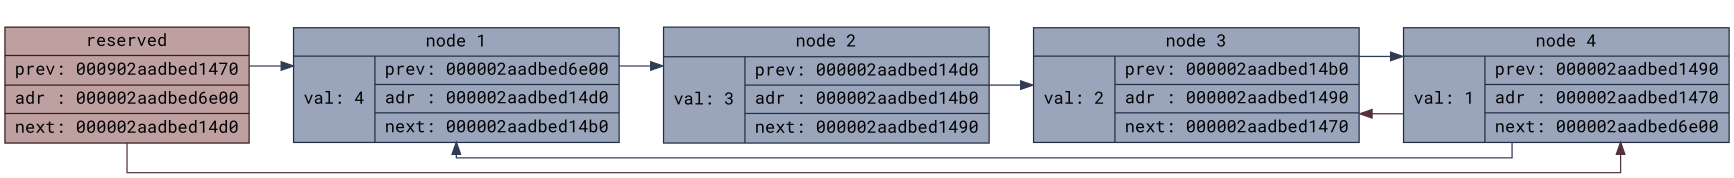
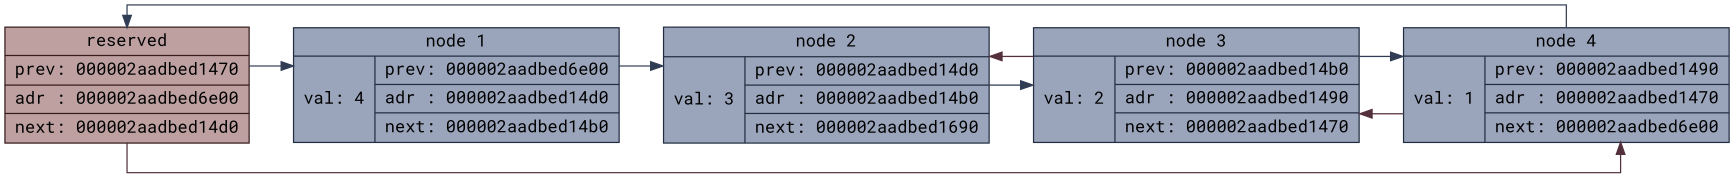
edge "node 3" -> "node 2": added
node "reserved": text "prev: 000902aadbed1470" -> "prev: 000002aadbed1470"
node "node 2": text "next: 000002aadbed1490" -> "next: 000002aadbed1690"
edge "node 4" -> "node 1": now "node 4" -> "reserved"
